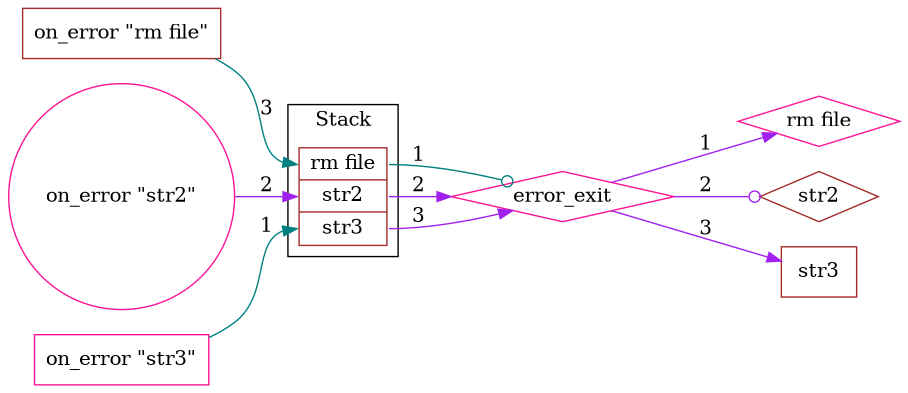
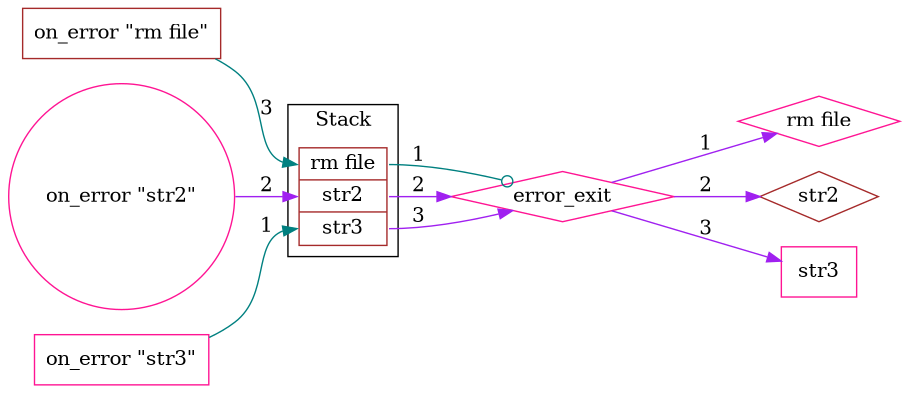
edge "error_exit" -> "str2": arrowhead odot -> normal
node "str3": color brown -> deeppink
